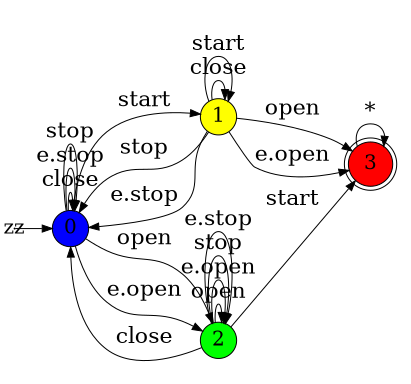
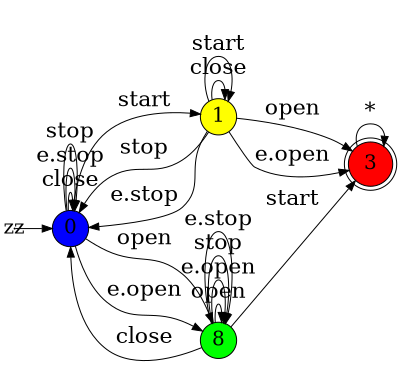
node "2": label "2" -> "8"
